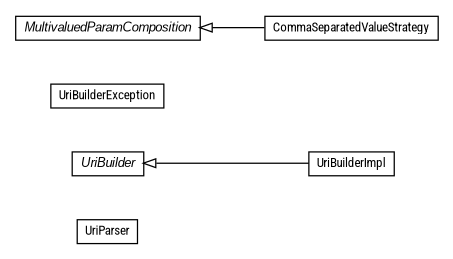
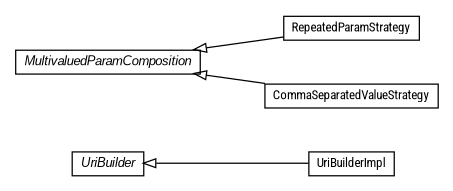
node "RepeatedParamStrategy": added
node "UriBuilderException": removed
node "UriParser": removed
